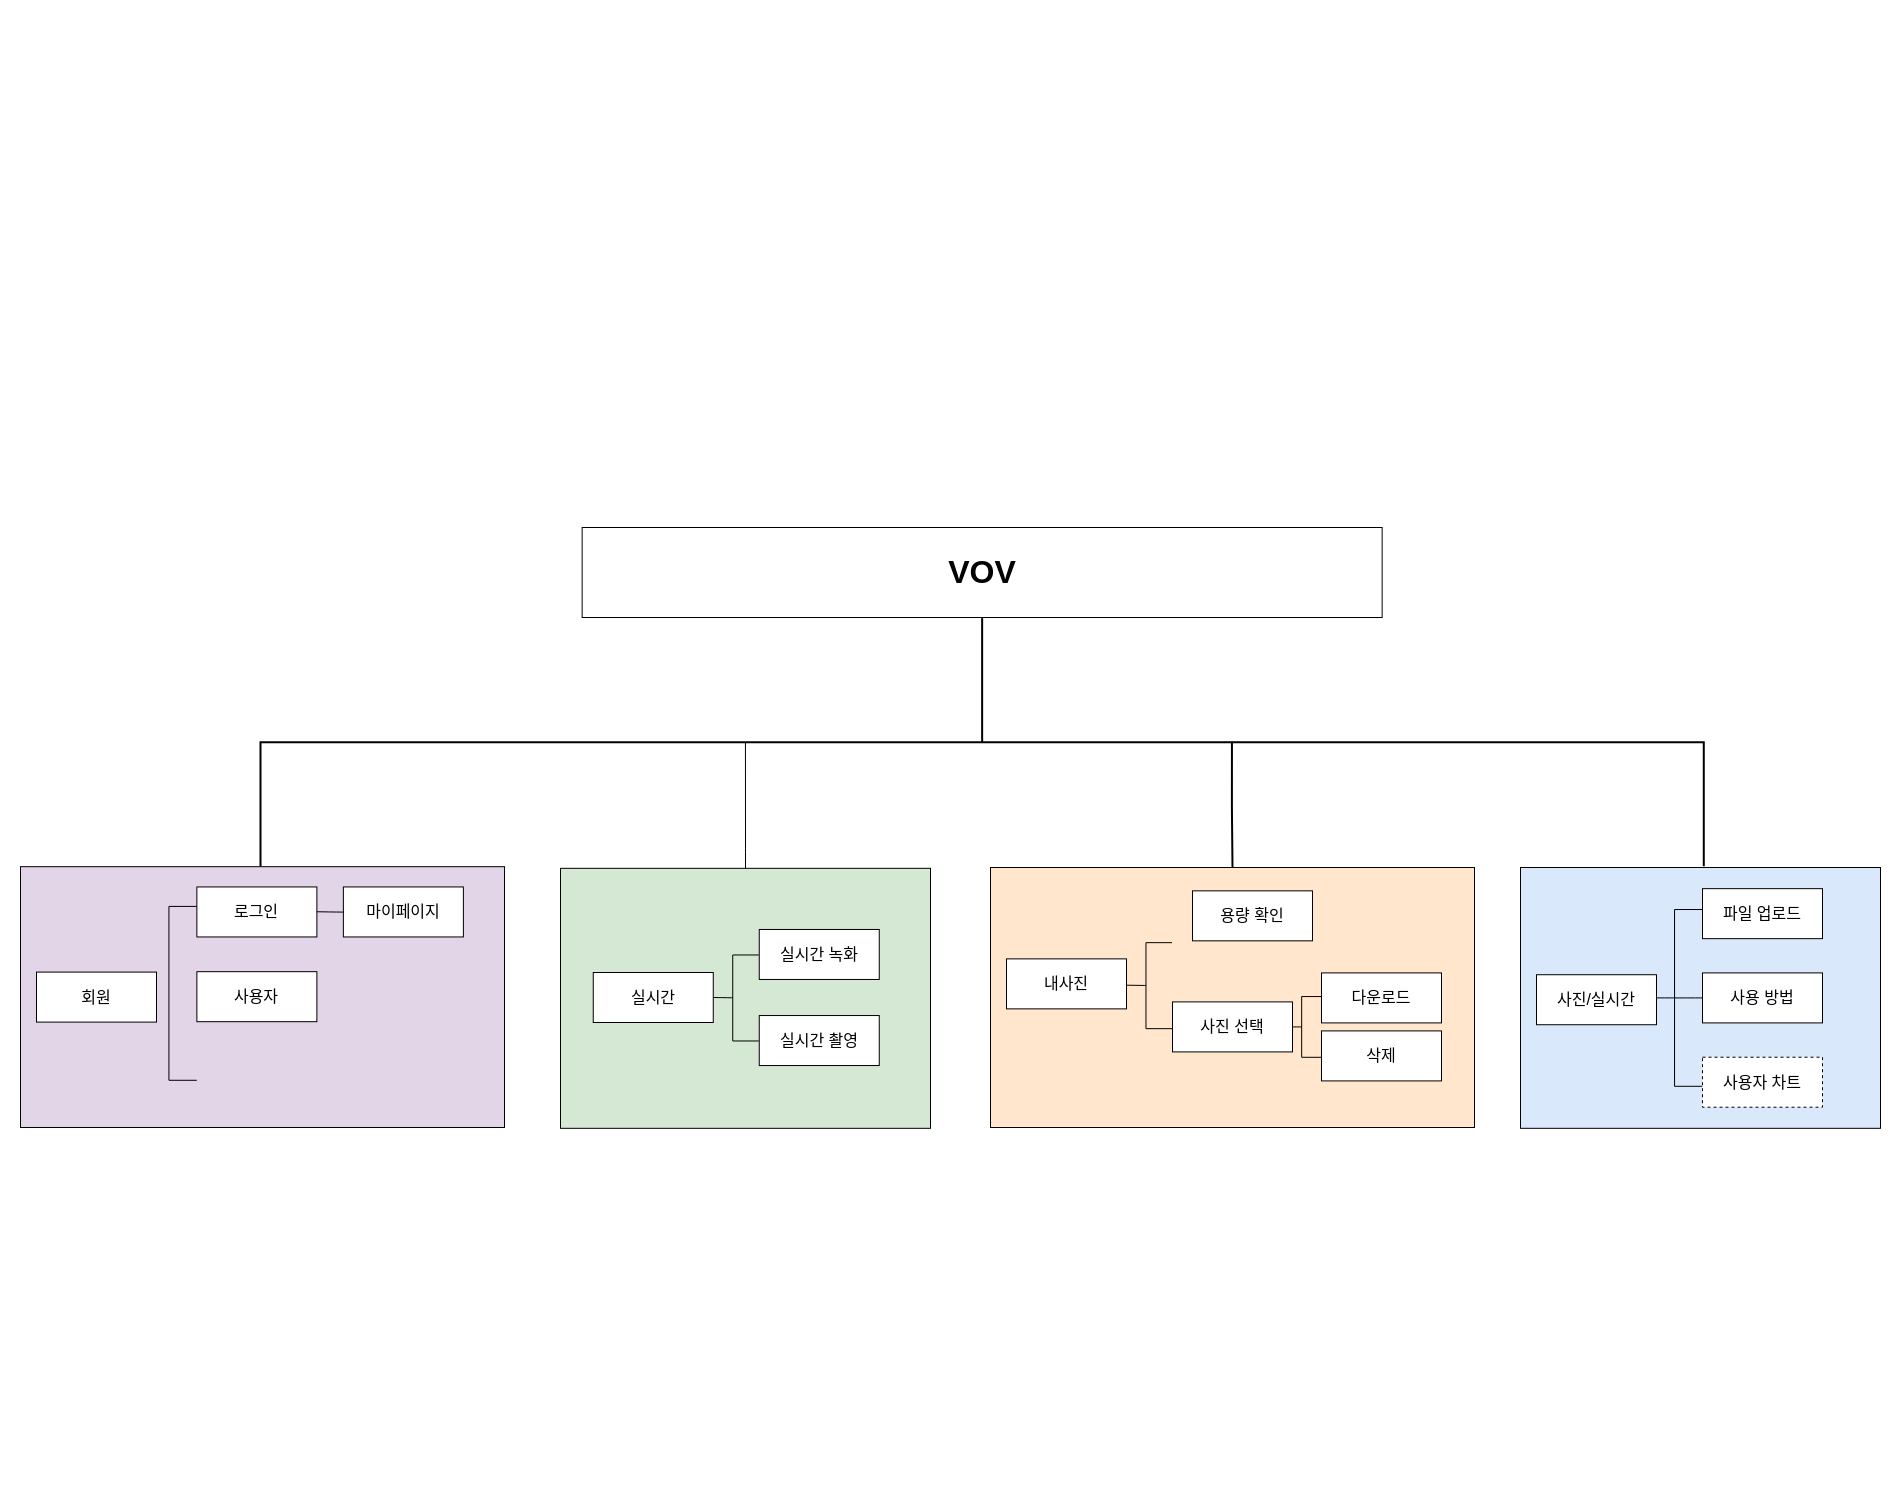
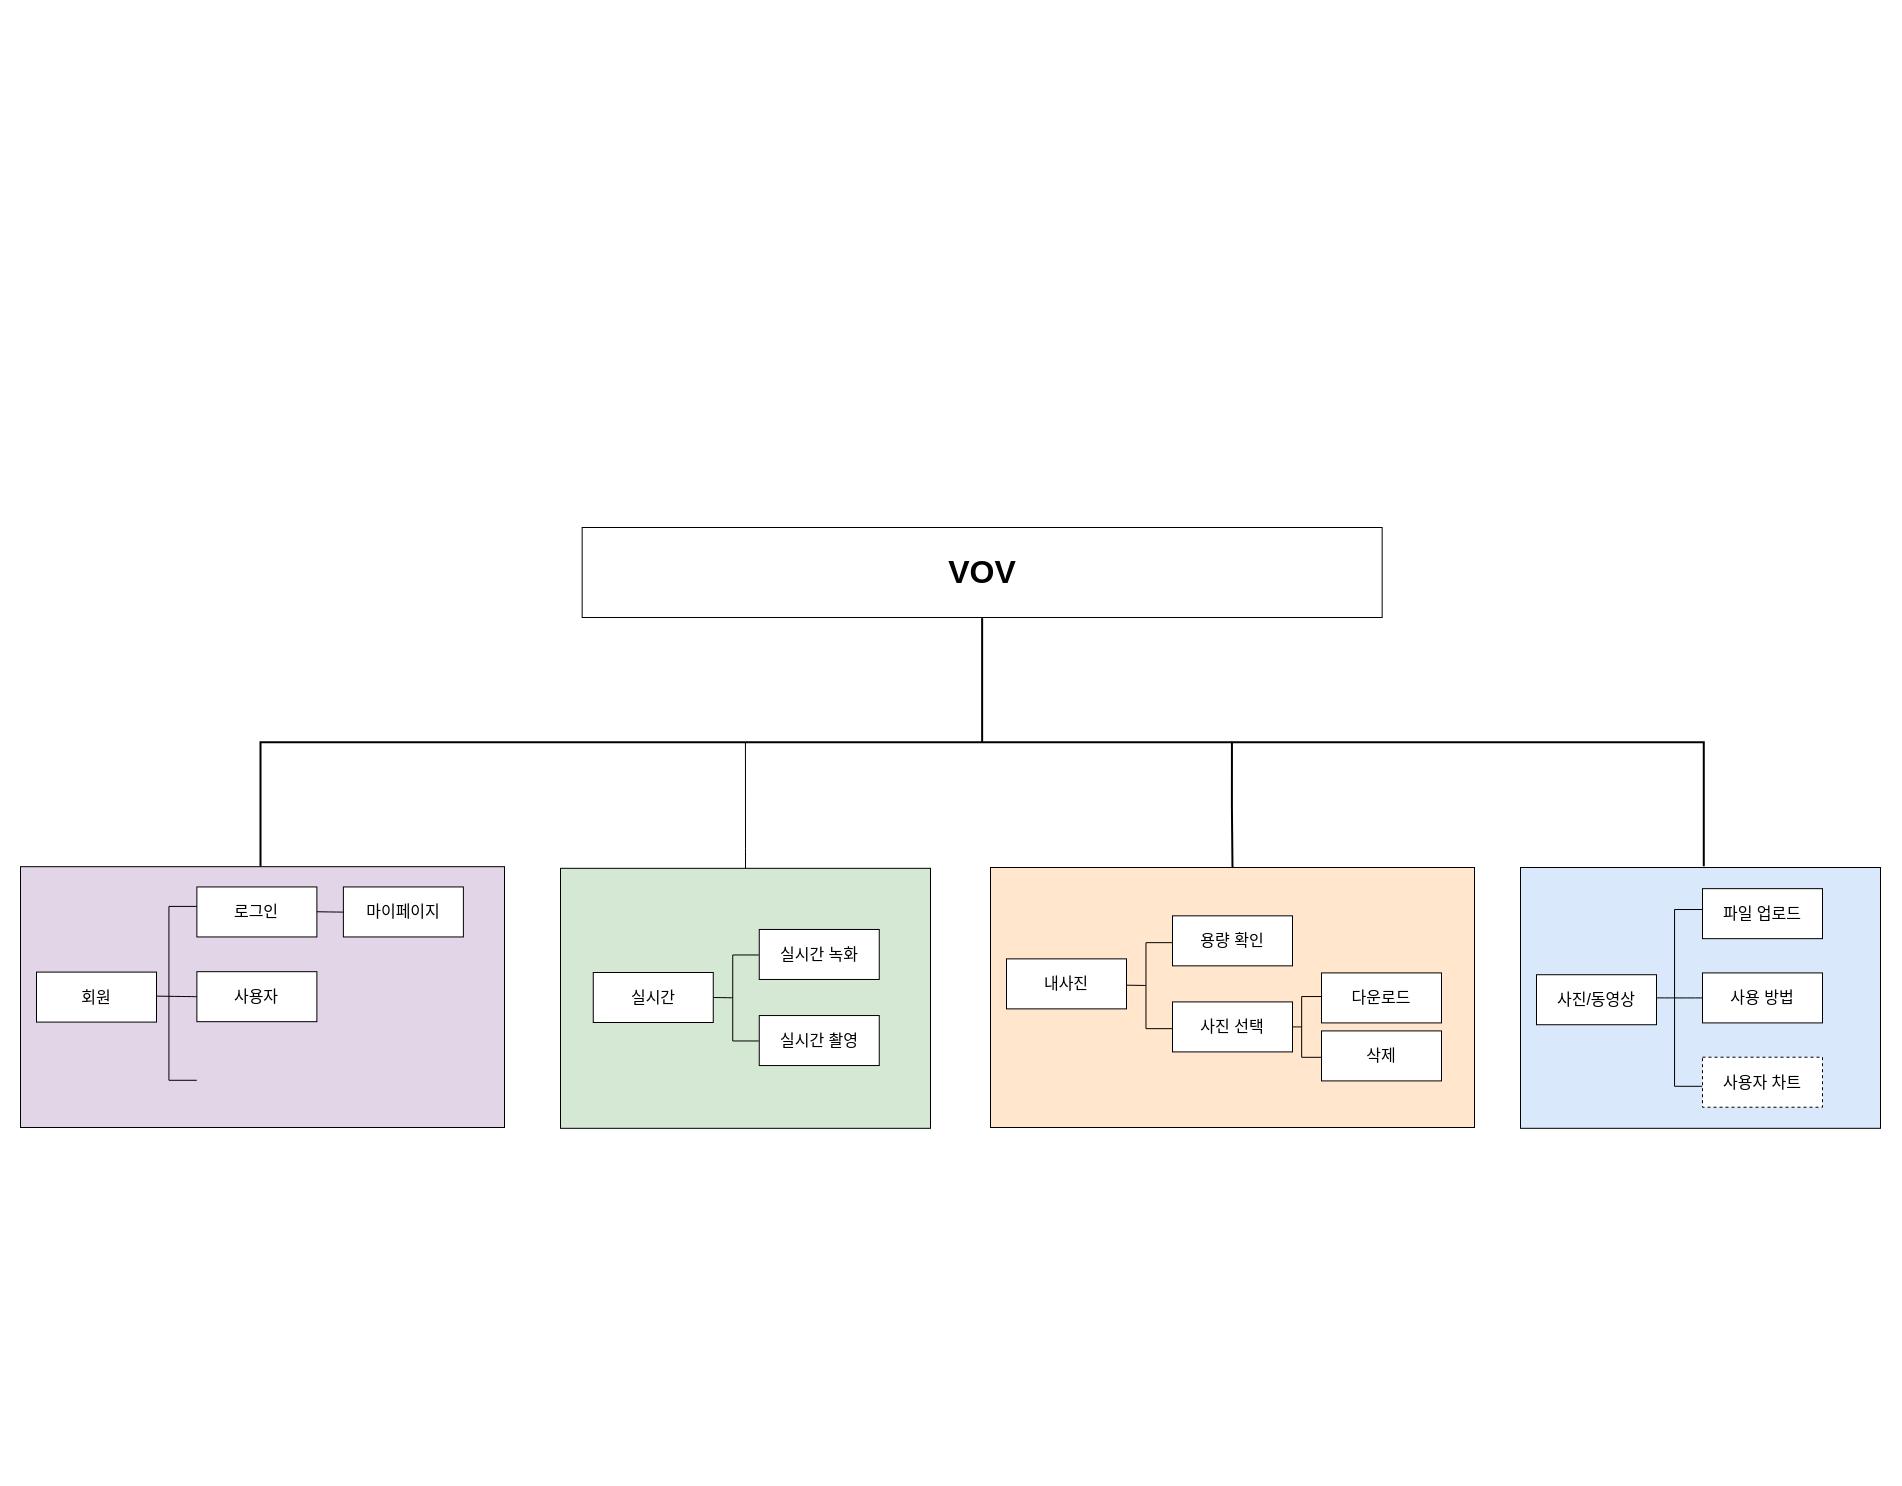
node "용량 확인": moved (1253, 916) -> (1233, 941)
edge "사용자" -- "회원": added
node "사진/실시간": label "사진/실시간" -> "사진/동영상"
